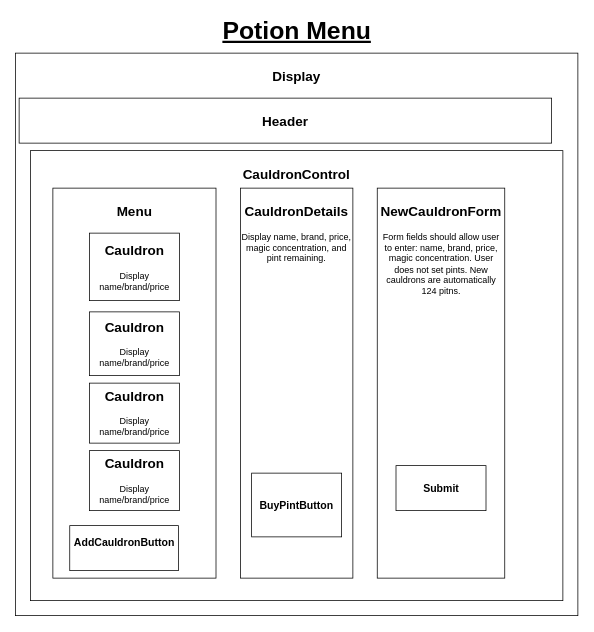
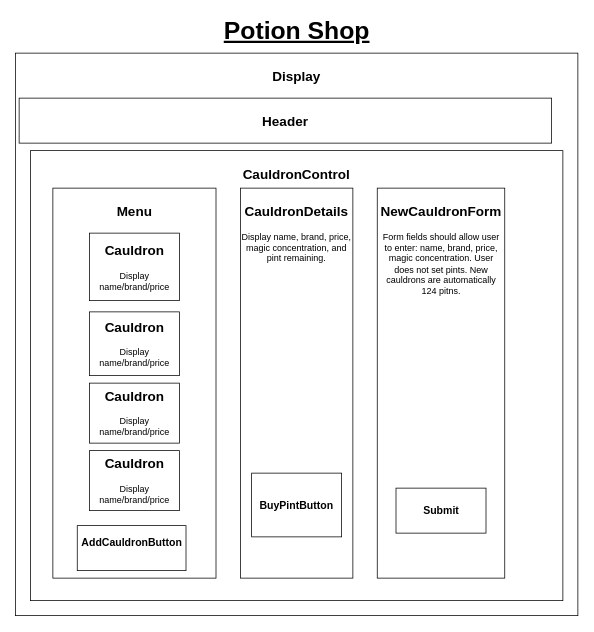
node "Potion Menu": label "Potion Menu" -> "Potion Shop"
node "Submit": moved (441, 488) -> (441, 510)
node "AddCauldronButton": moved (124, 548) -> (132, 548)
